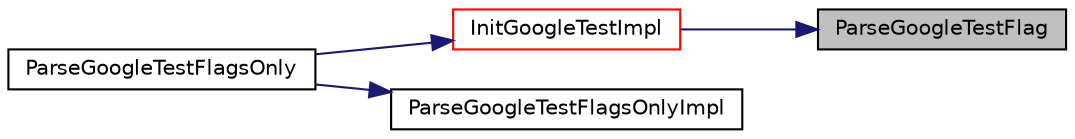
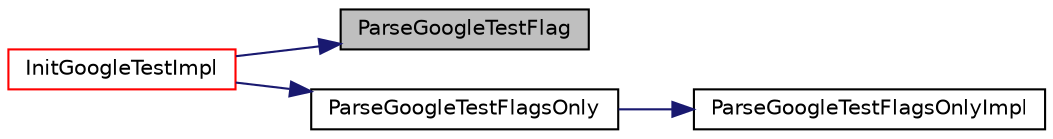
edge "ParseGoogleTestFlagsOnly" -> "InitGoogleTestImpl": reversed
